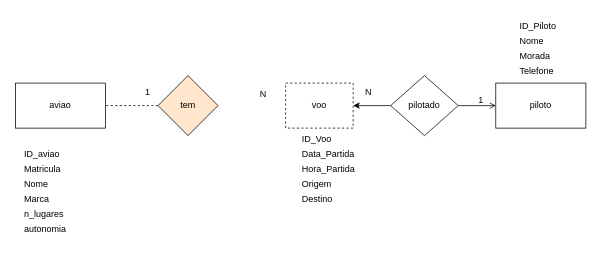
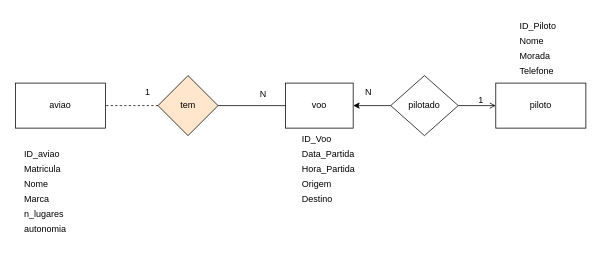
edge "tem" -- "voo": added
node "voo": style dashed -> solid
